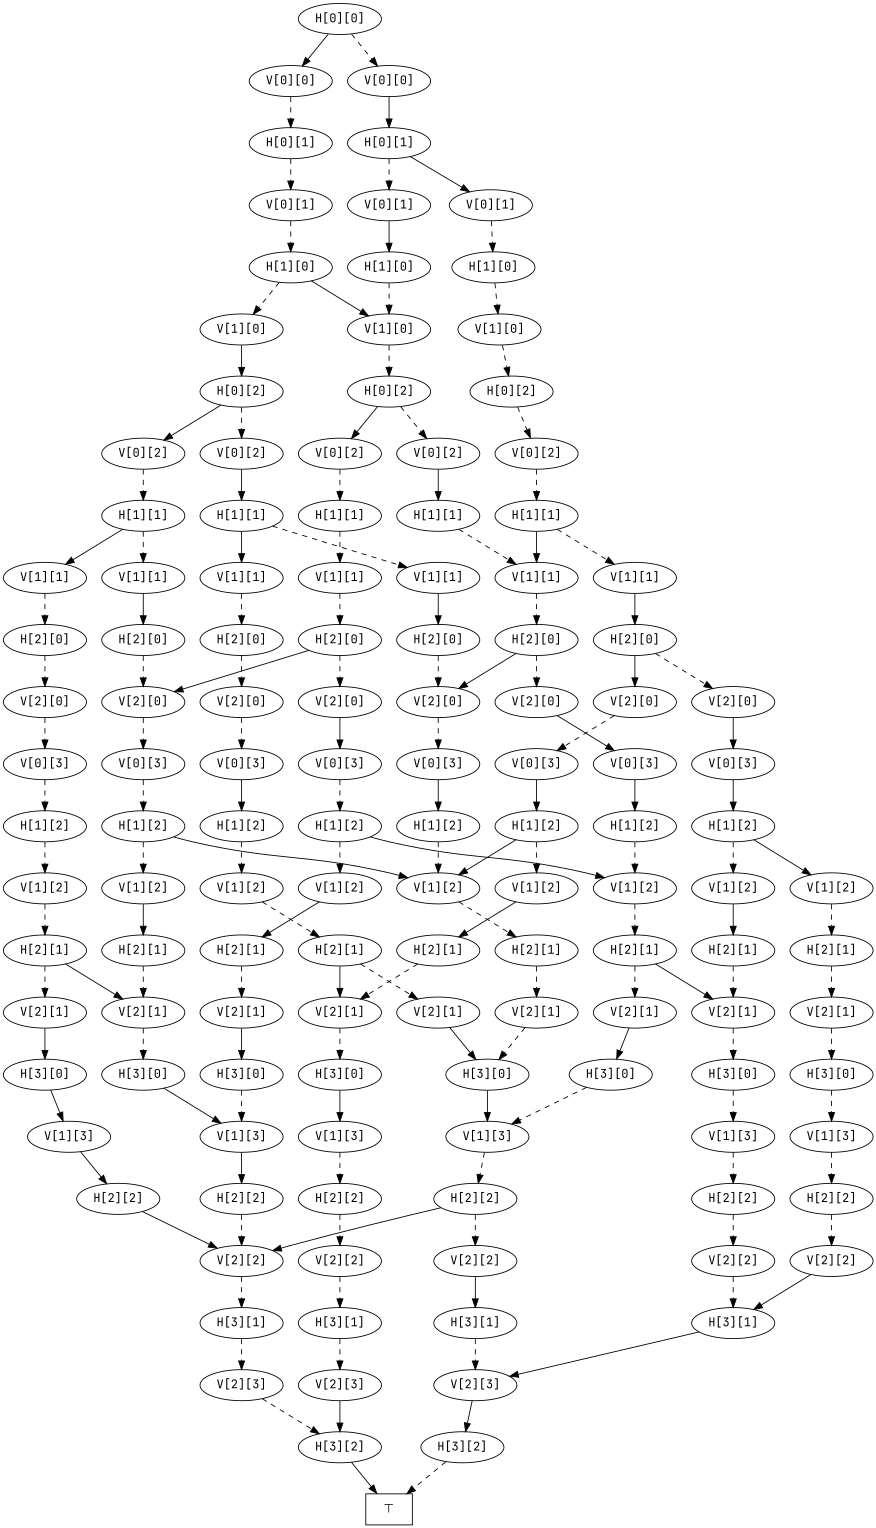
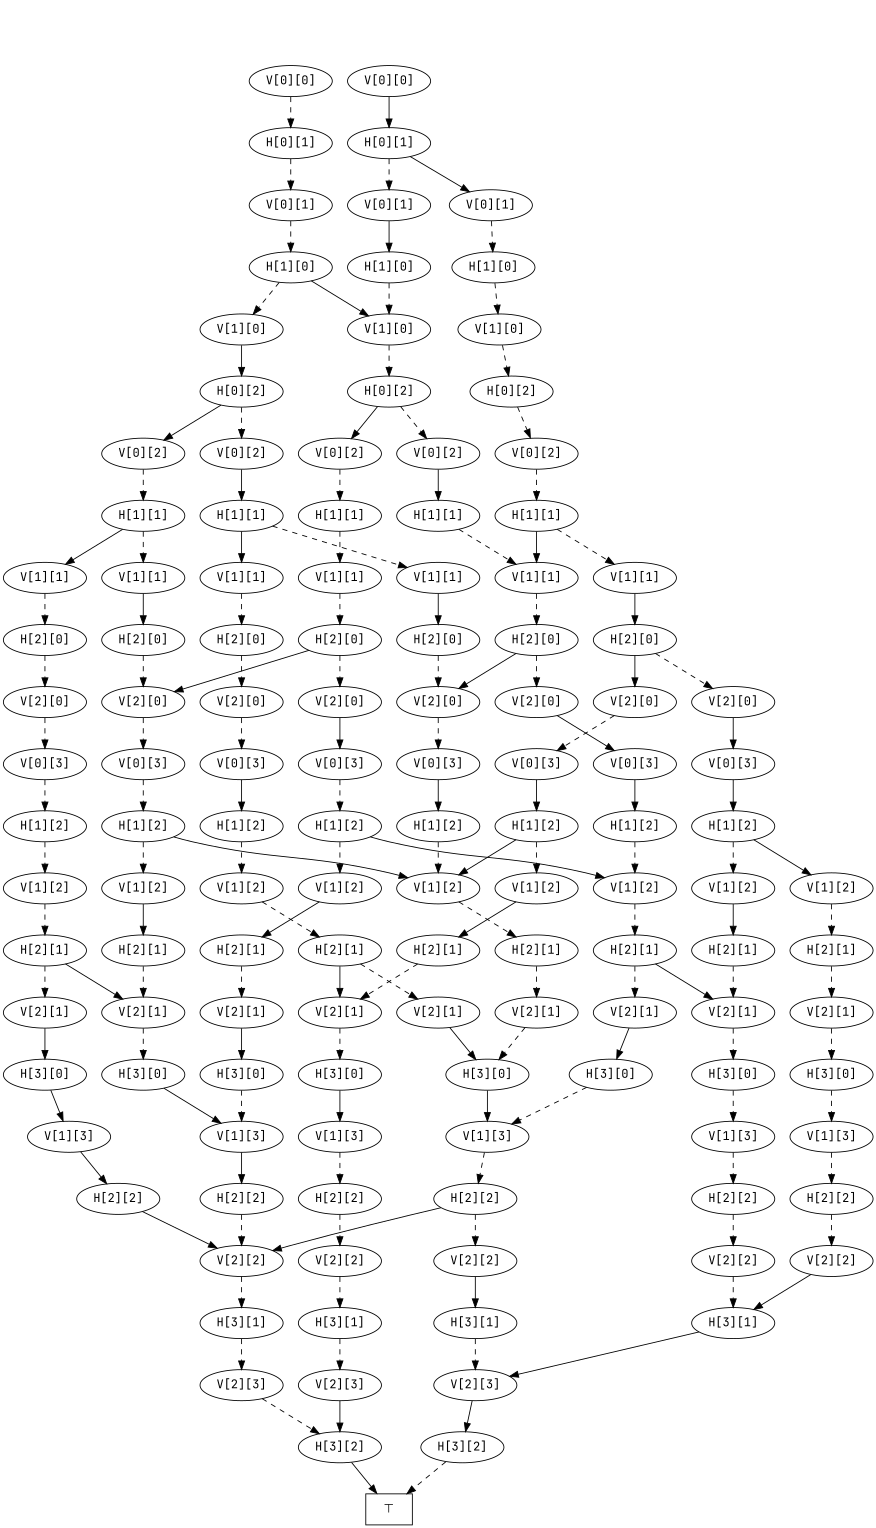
node "H[0][0]": removed
